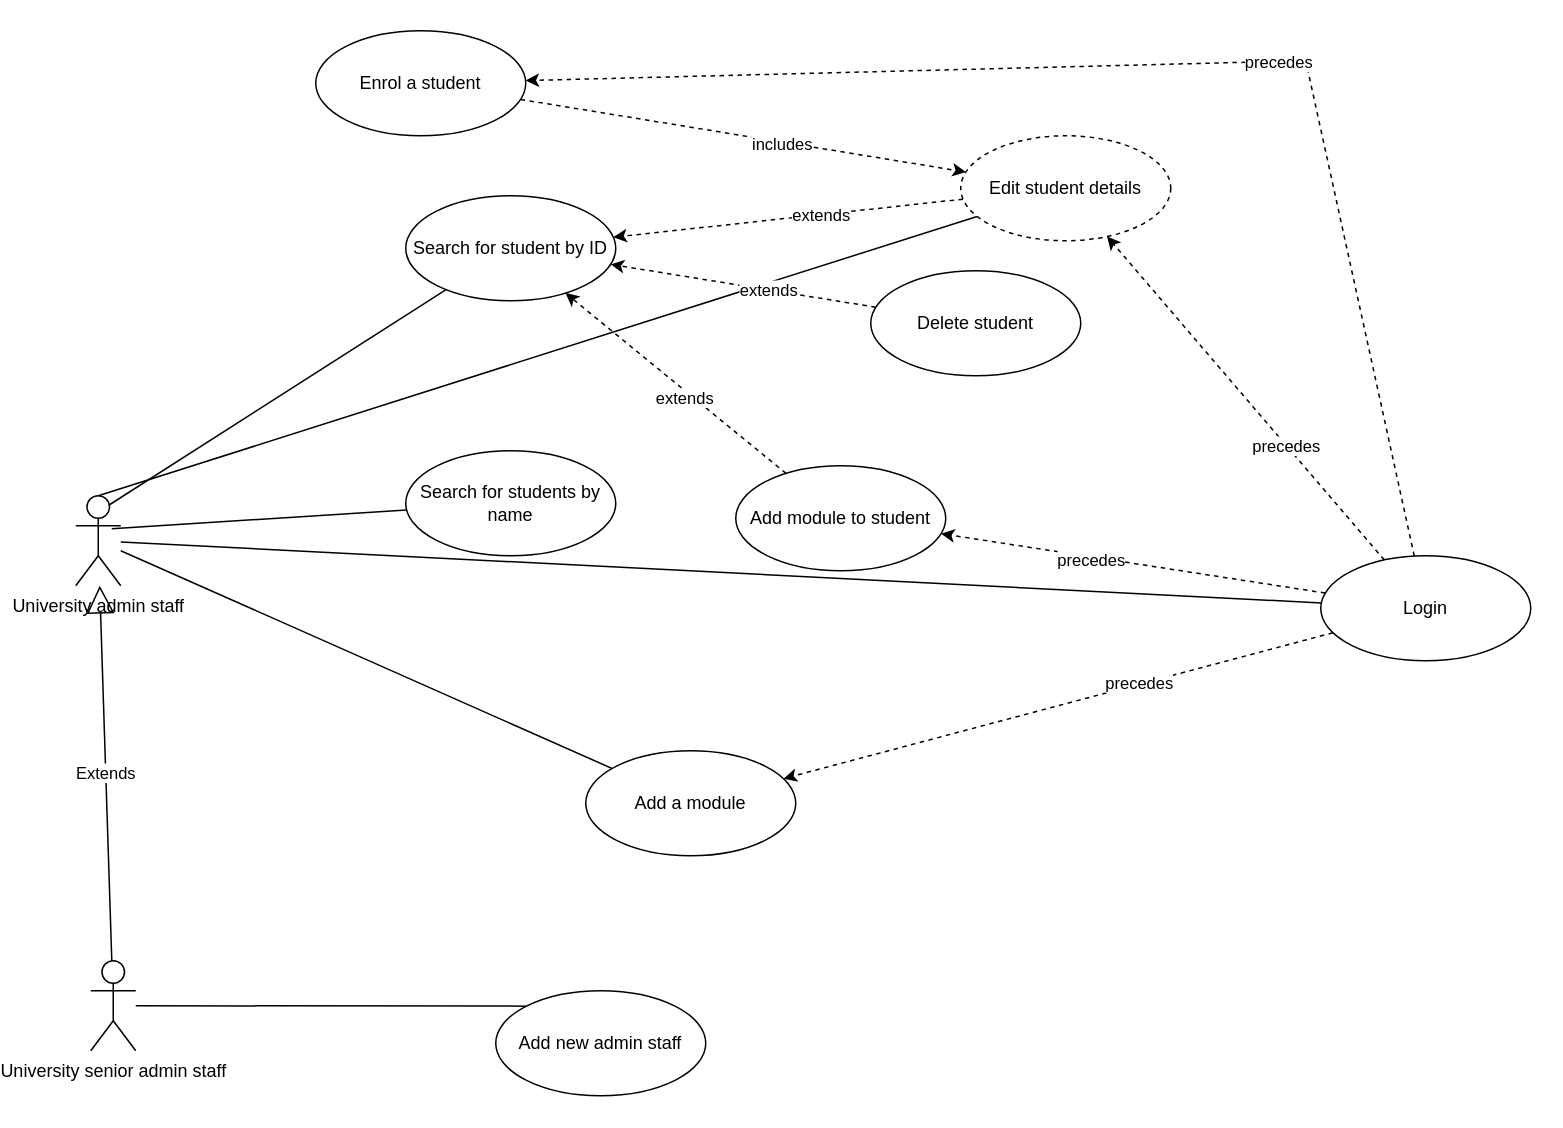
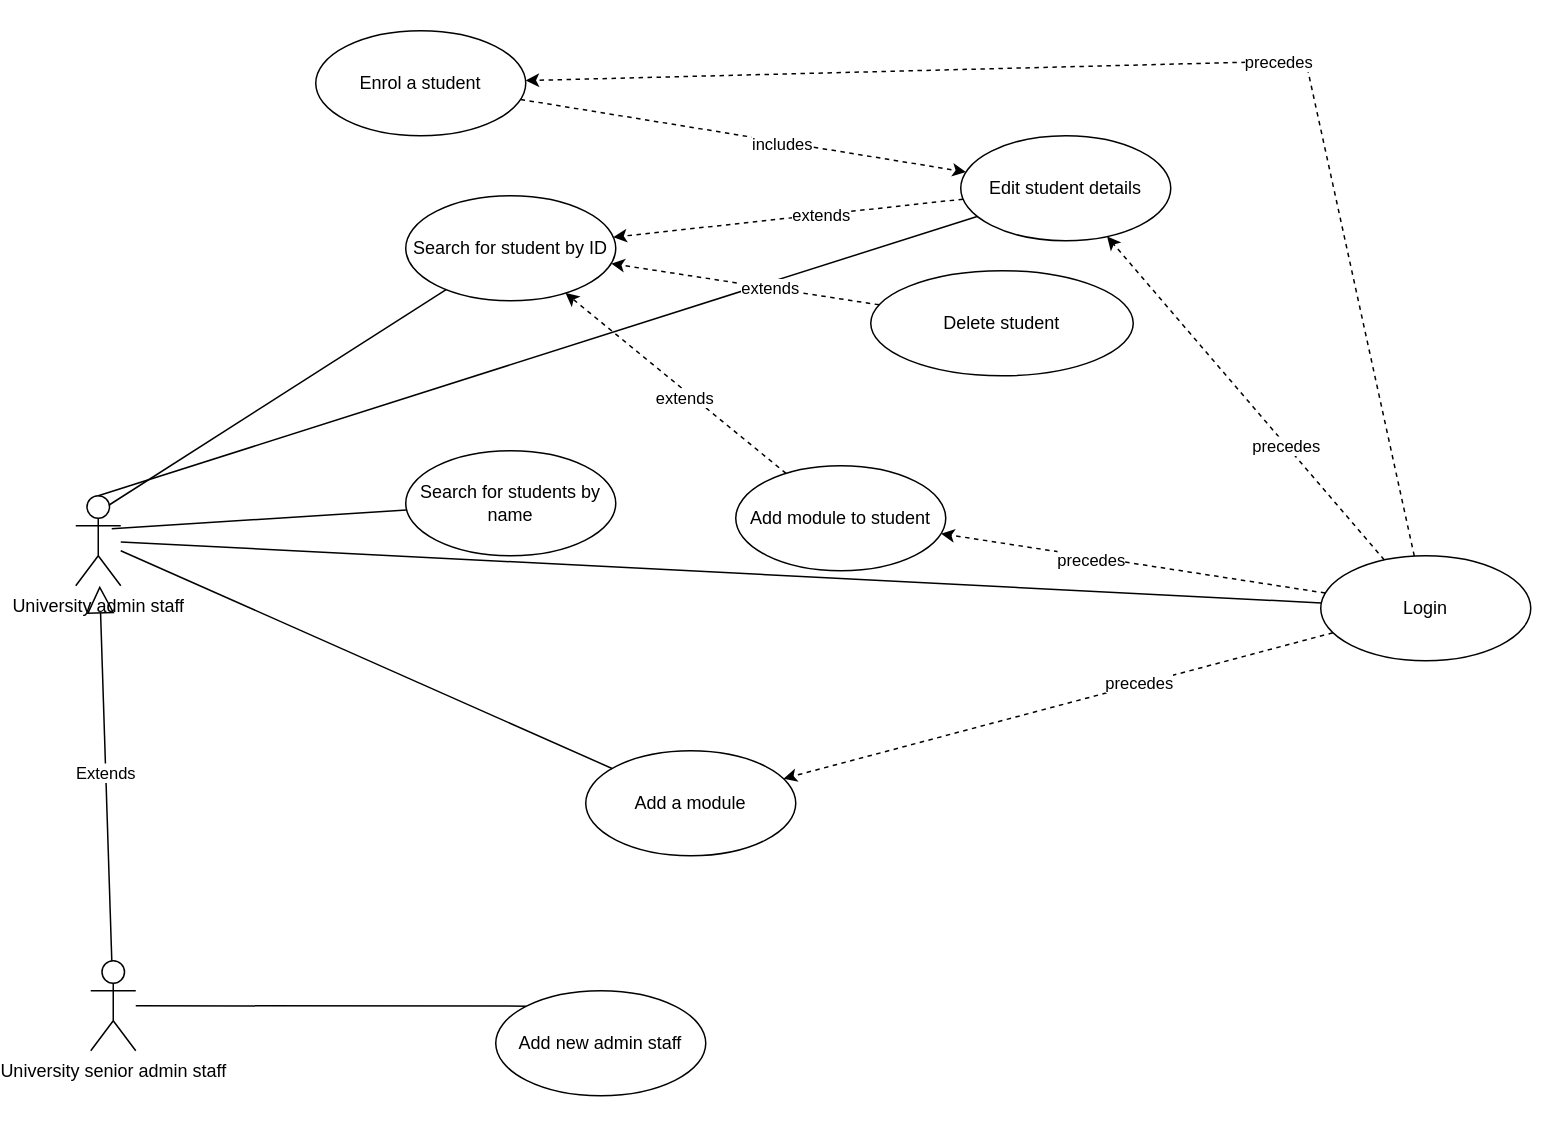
node "Edit student details": style dashed -> solid
node "Delete student": size 210x105 -> 263x105
